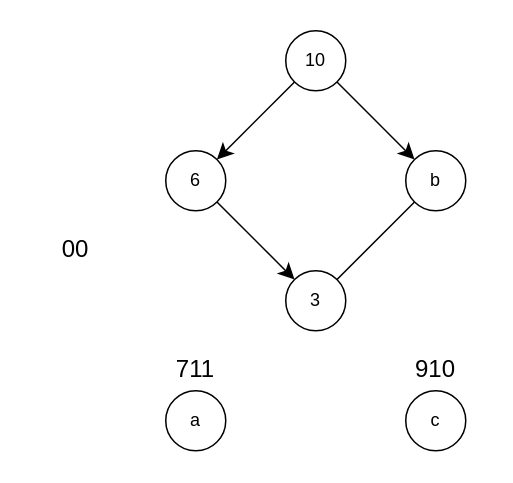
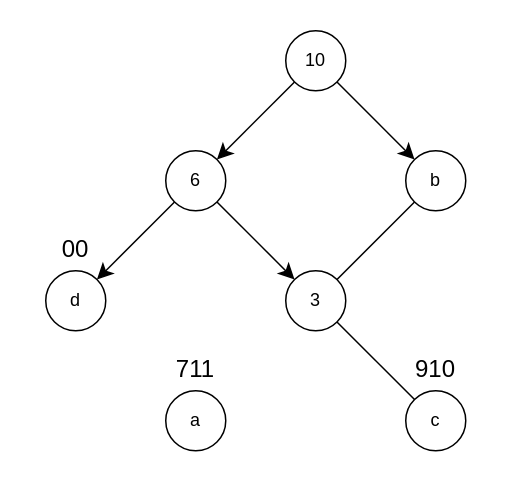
edge "6" -> "d": added
node "d": added
edge "3" -- "c": added
